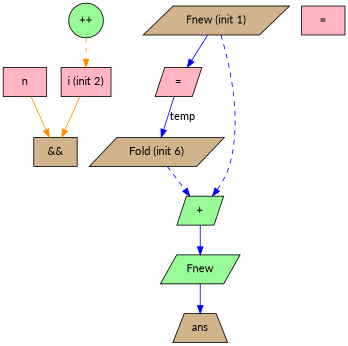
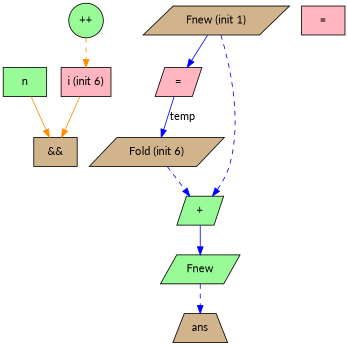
node "n": fillcolor lightpink -> palegreen
node "i (init 2)": label "i (init 2)" -> "i (init 6)"
edge "Fnew" -> "ans": style solid -> dashed
